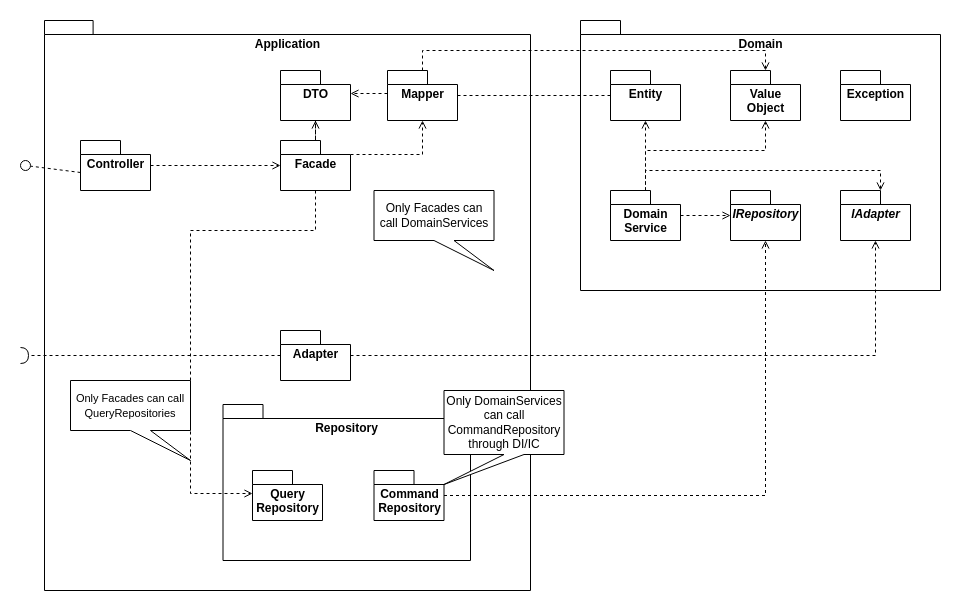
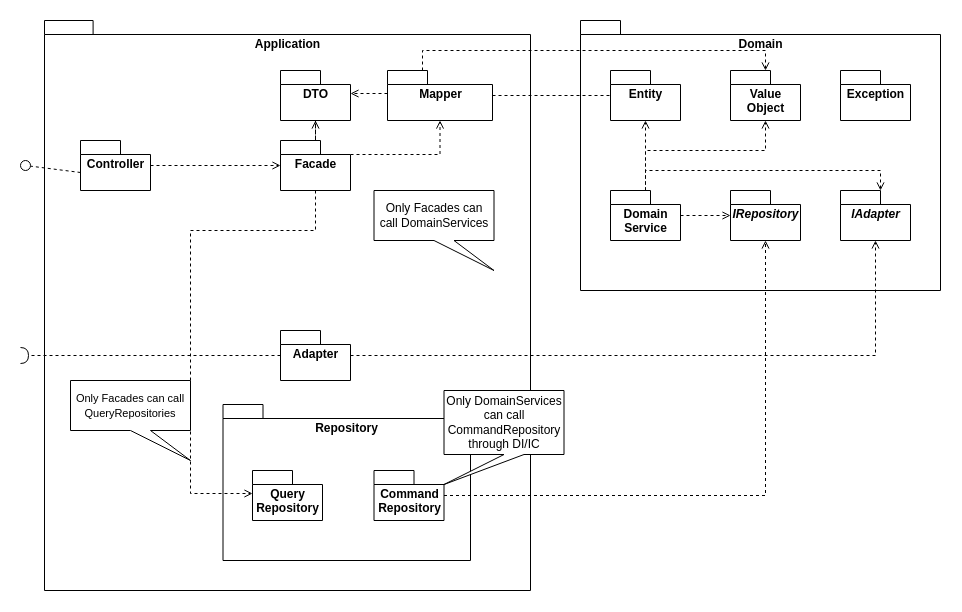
node "Mapper": size 70x50 -> 105x50
